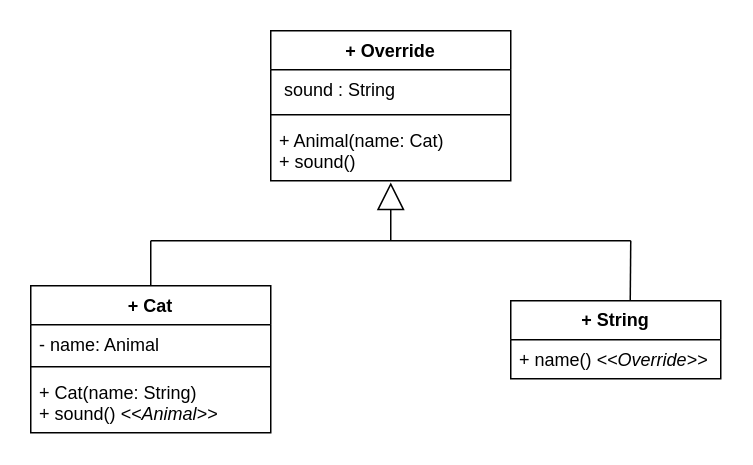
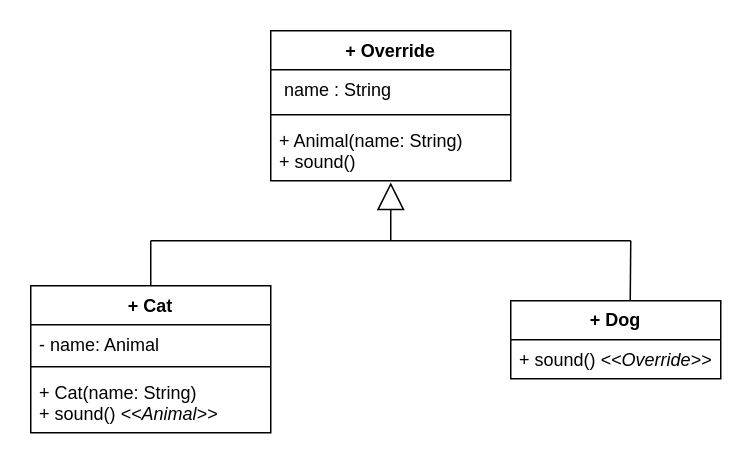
node "sound : String": label "sound : String" -> "name : String"
node "+ Animal(name: Cat) + sound()": label "+ Animal(name: Cat) + sound()" -> "+ Animal(name: String) + sound()"
node "+ String": label "+ String" -> "+ Dog"
node "+ name() <<Override>>": label "+ name() <<Override>>" -> "+ sound() <<Override>>"
